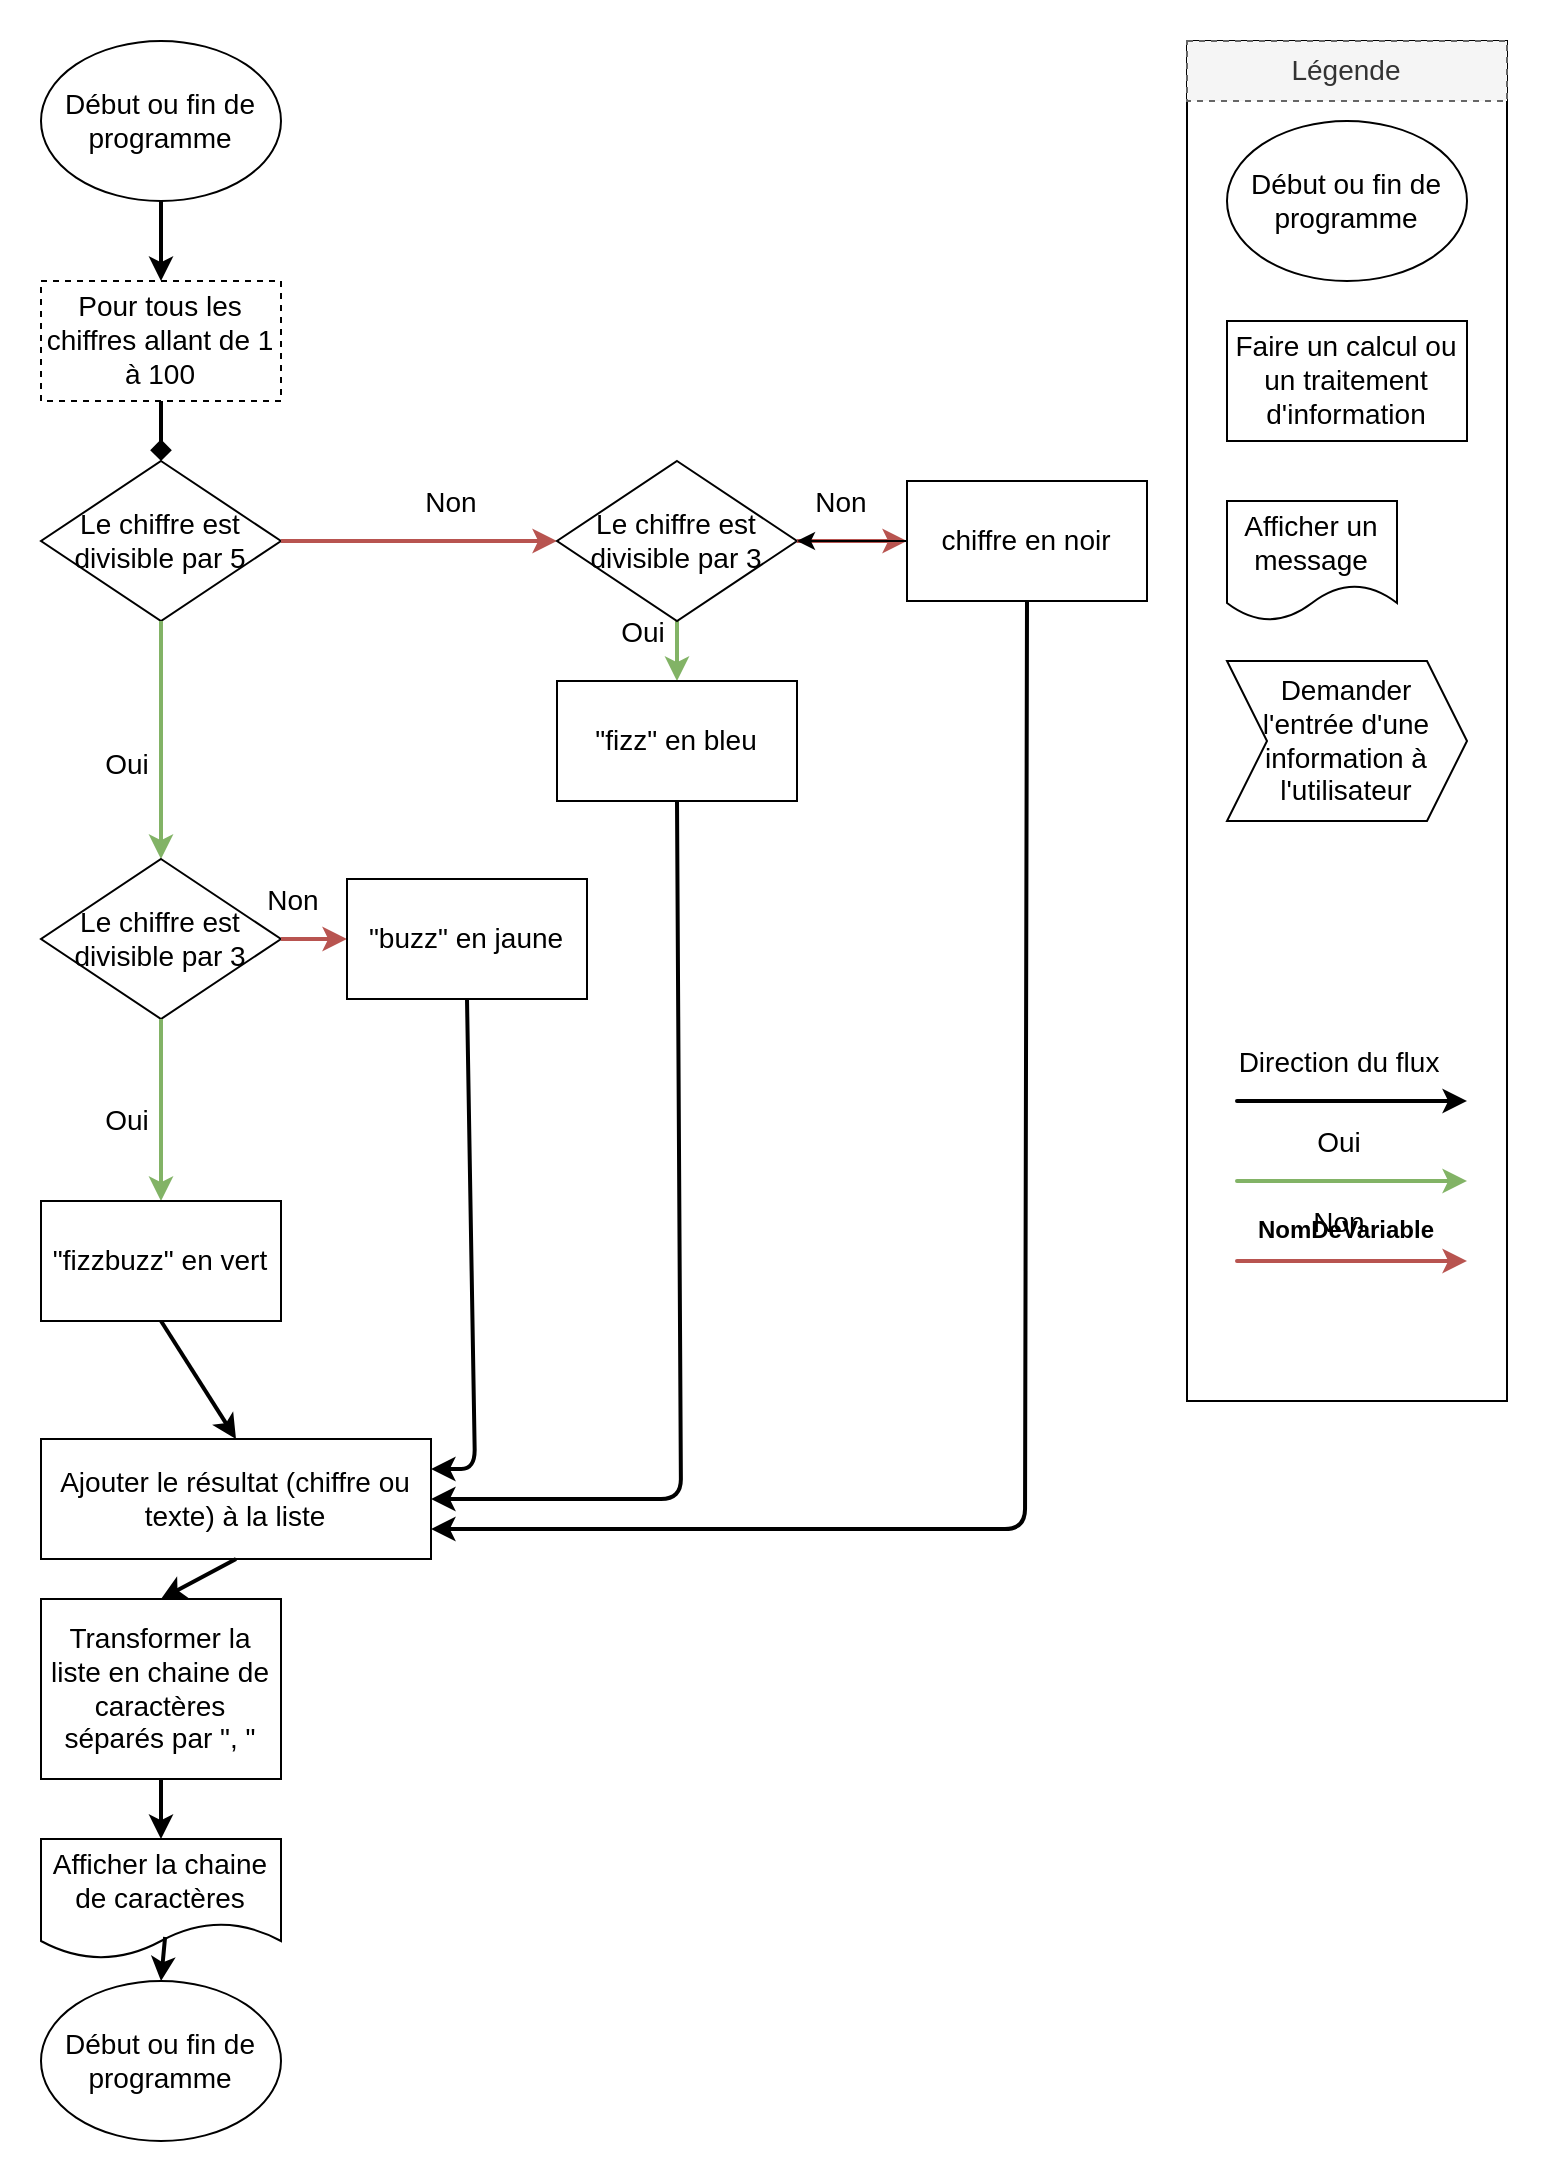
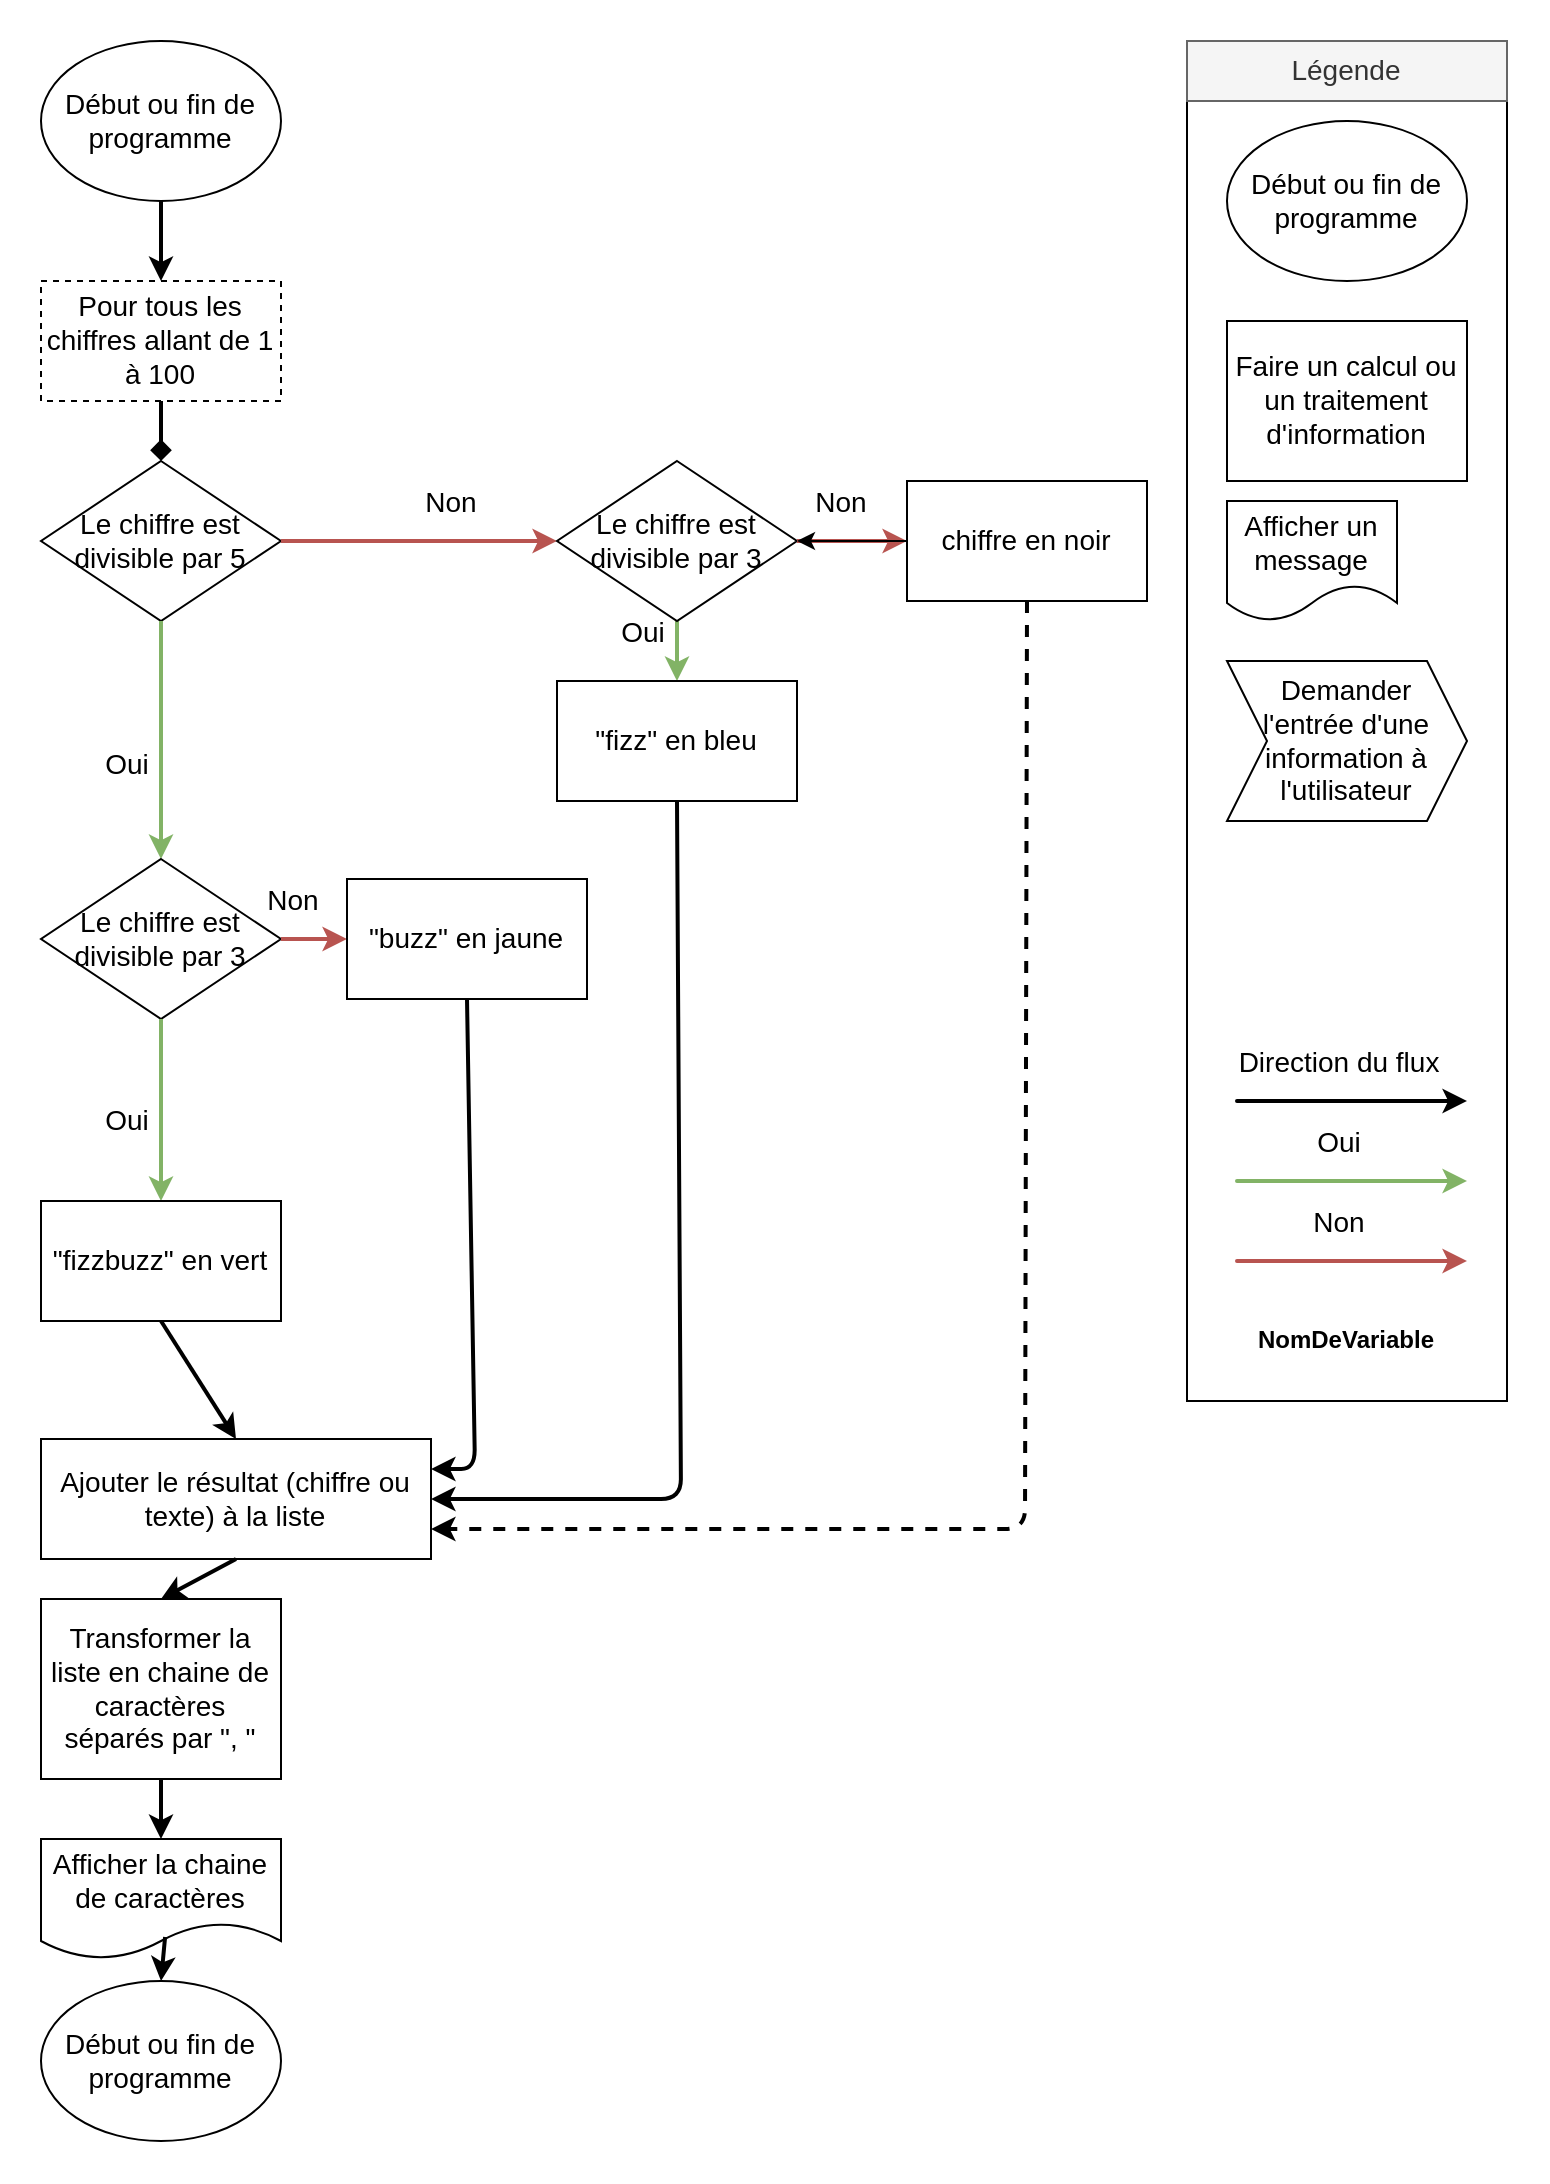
node "Légende": style dashed -> solid
node "Faire un calcul ou un traitement d'information": size 240x120 -> 240x160
node "NomDeVariable": moved (1347, 1231) -> (1347, 1341)
edge "chiffre en noir" -> "Ajouter le résultat (chiffre ou texte) à la liste": style solid -> dashed
